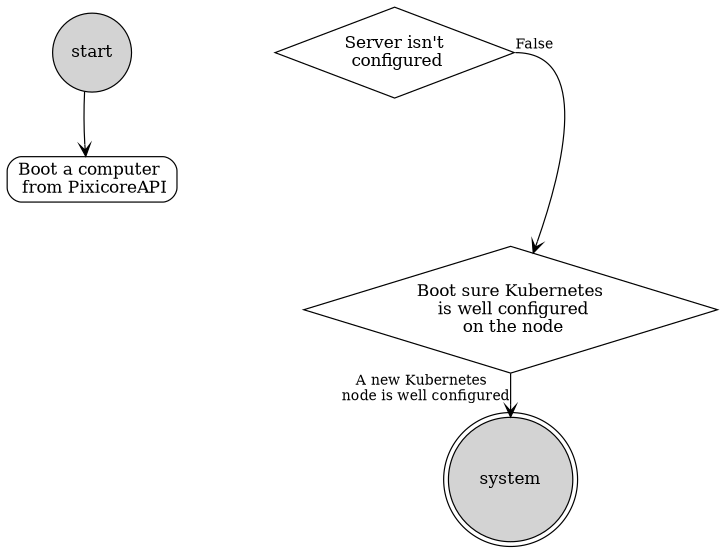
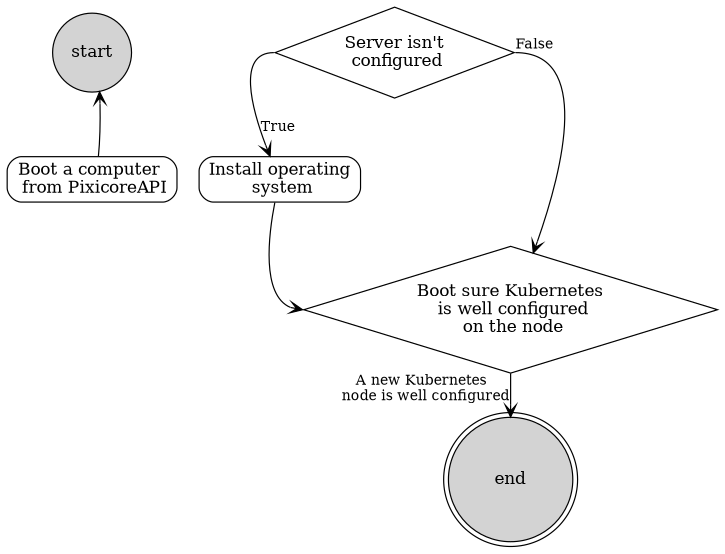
edge "start" -> "Boot a computer from PixicoreAPI": reversed
node "Install operating system": added
node "system": label "system" -> "end"
